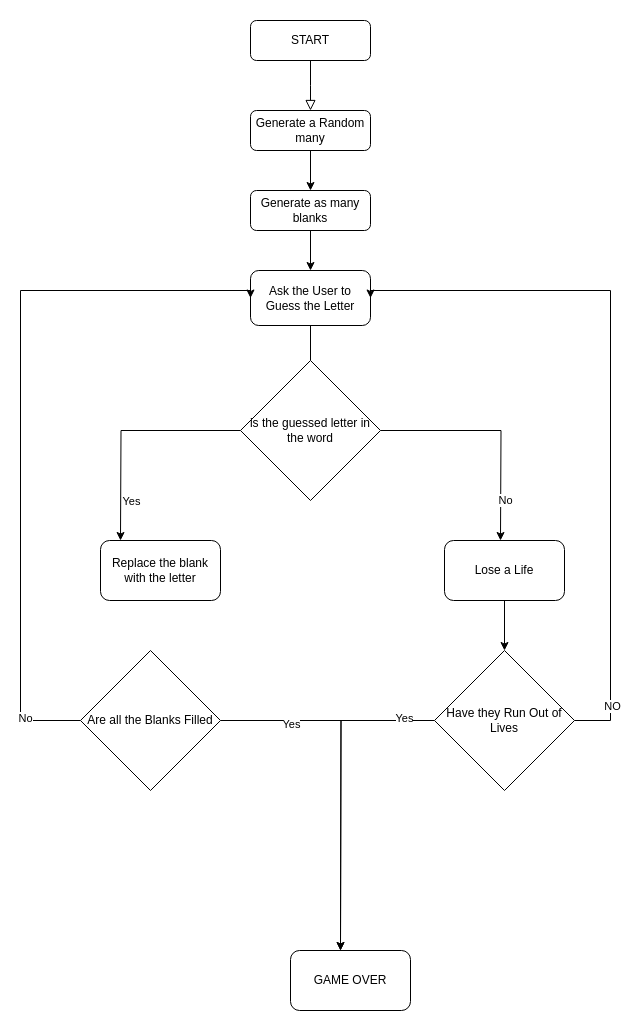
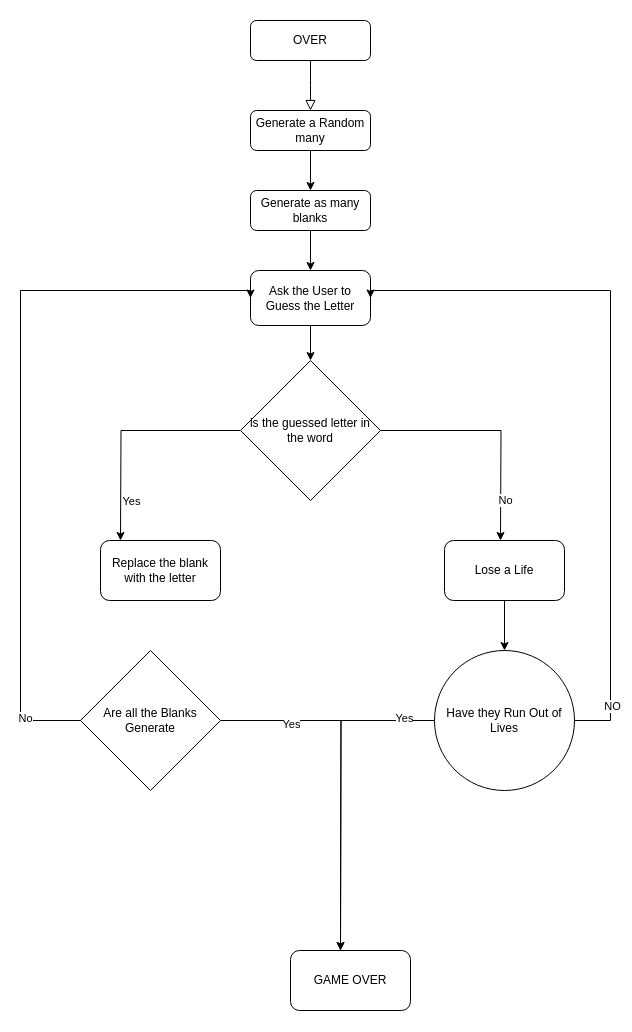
node "START": label "START" -> "OVER"
edge "Ask the User to Guess the Letter" -- "is the guessed letter in the word": arrowhead none -> classic
node "Are all the Blanks Filled": label "Are all the Blanks Filled" -> "Are all the Blanks Generate"
node "Have they Run Out of Lives": shape diamond -> ellipse
